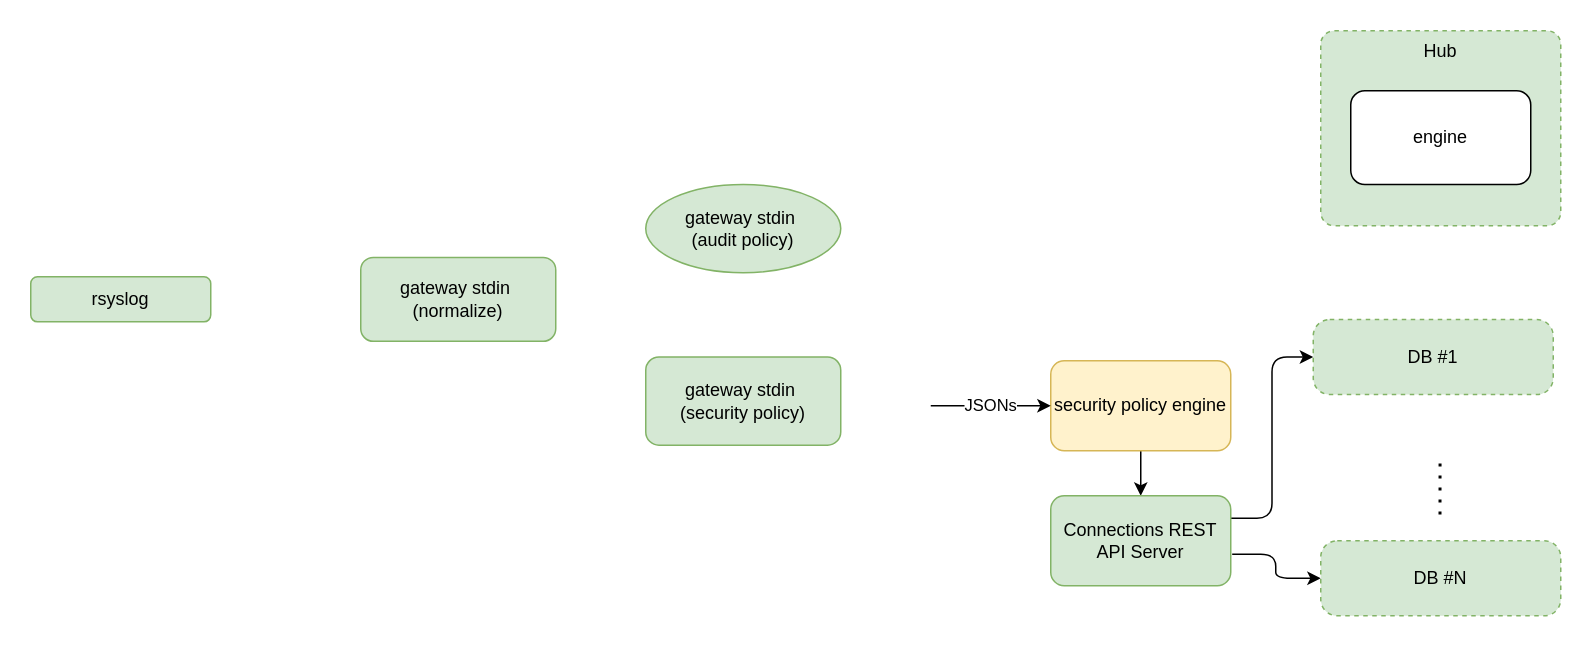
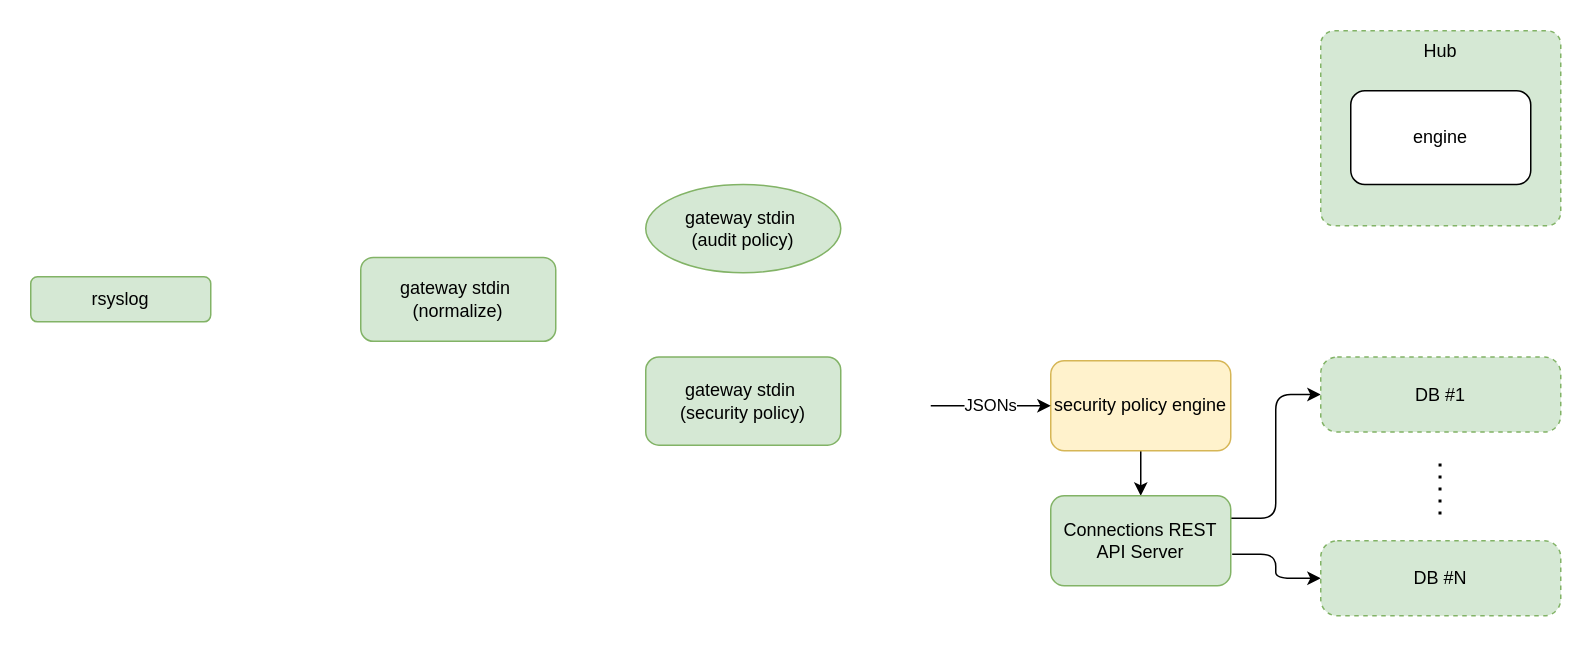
node "DB #1": moved (1433, 357) -> (1441, 395)
